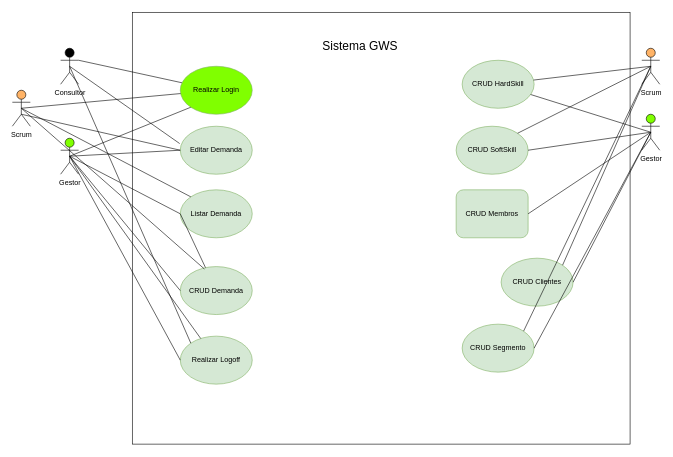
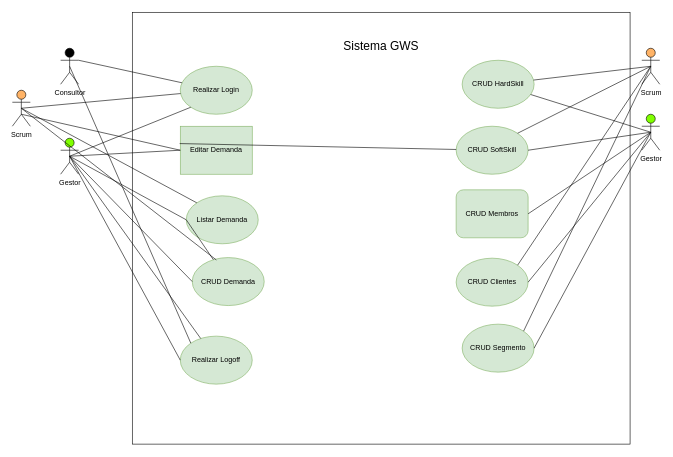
node "Sistema GWS": moved (360, 45) -> (381, 45)
node "Realizar Login": fillcolor #80ff00 -> #d5e8d4
edge "Consultor" -- "Editar Demanda": now "CRUD SoftSkill" -- "Editar Demanda"
node "Editar Demanda": shape ellipse -> rectangle
node "Listar Demanda": moved (216, 214) -> (222, 220)
node "CRUD Clientes": moved (537, 282) -> (492, 282)
node "CRUD Demanda": moved (216, 291) -> (228, 282)
